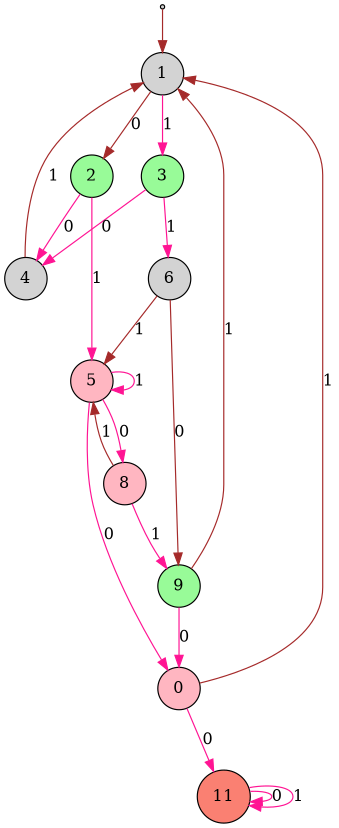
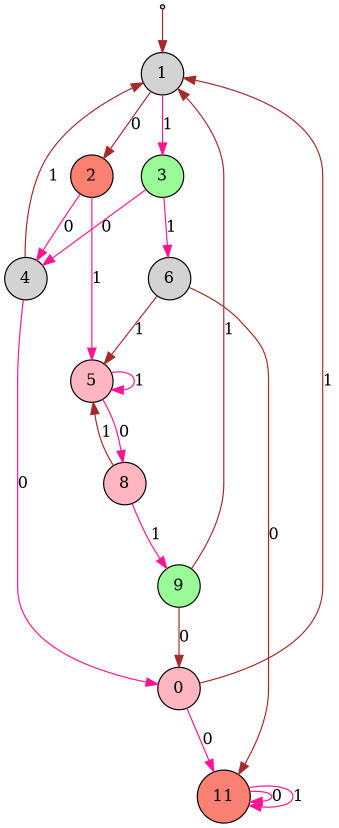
node "2": fillcolor palegreen -> salmon
edge "6" -> "9": now "6" -> "11"
edge "5" -> "0": now "4" -> "0"
edge "9" -> "0": color deeppink -> brown
